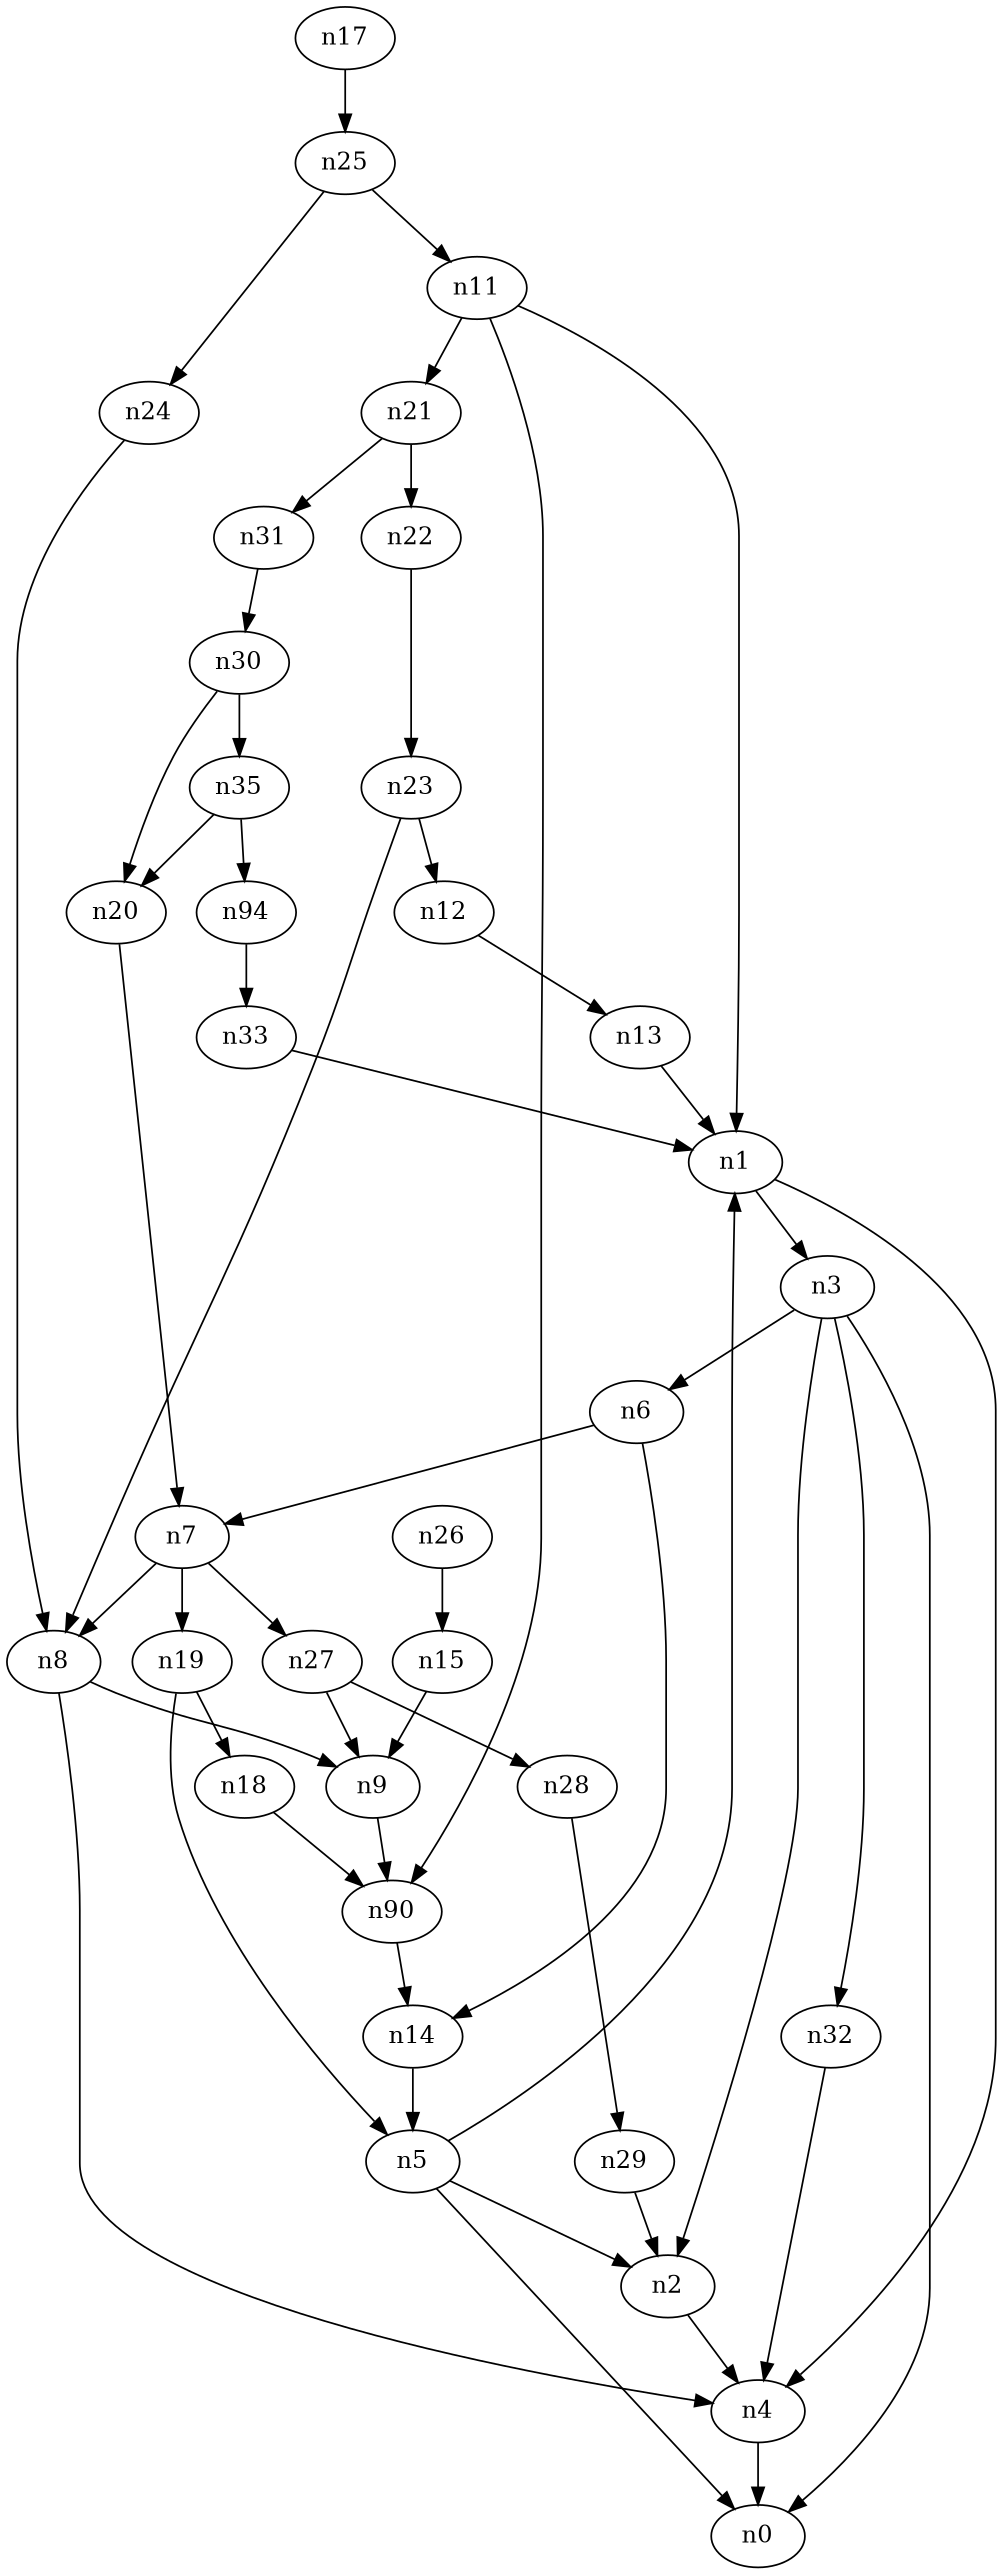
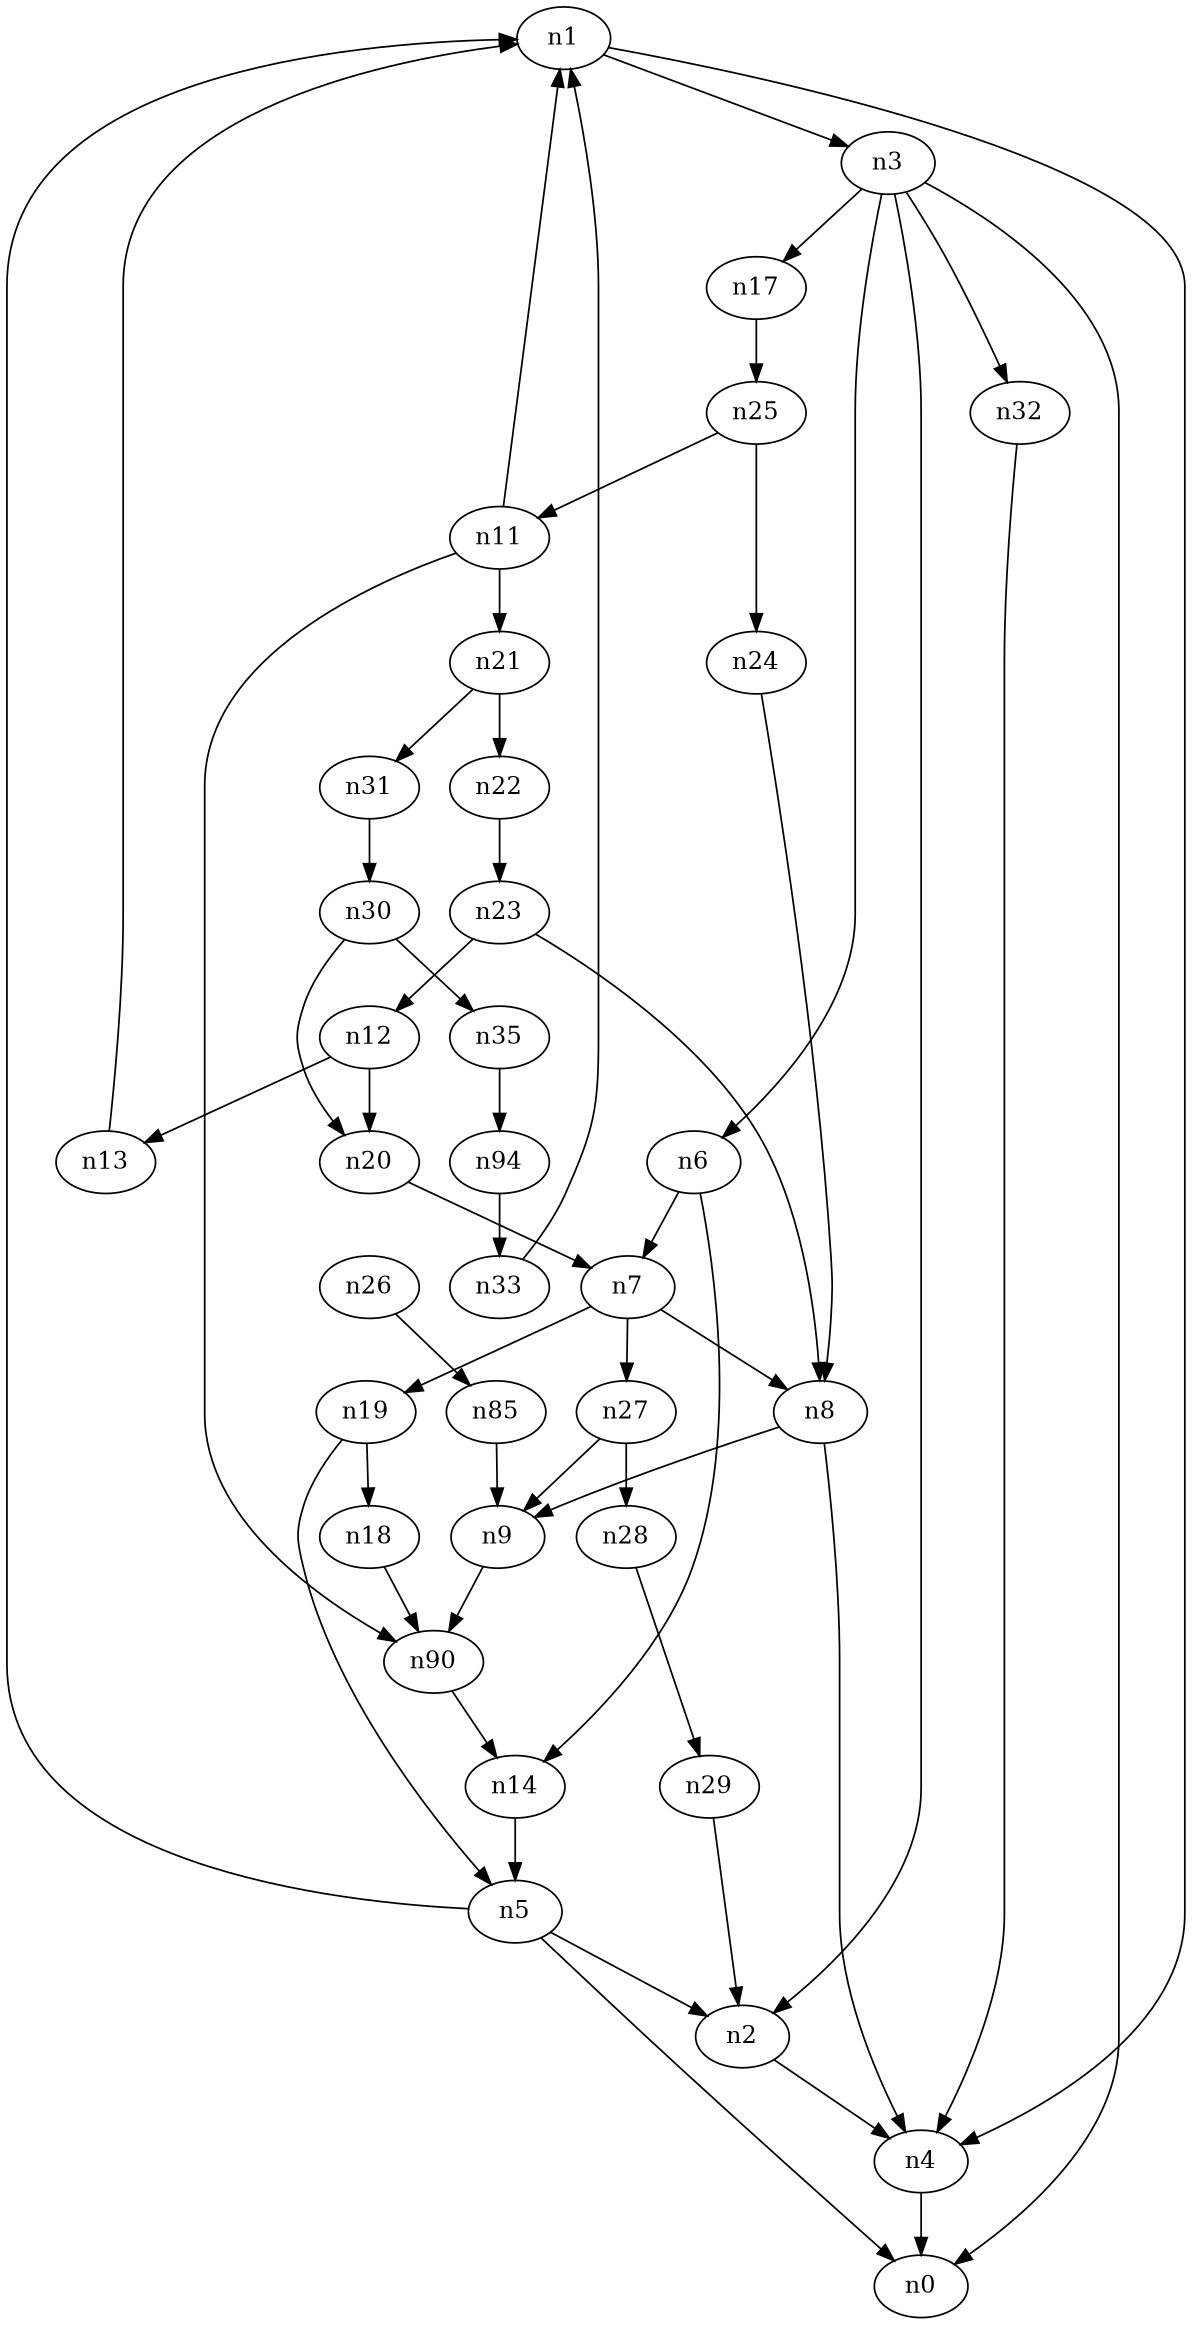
edge "n3" -> "n17": added
edge "n35" -> "n20": now "n12" -> "n20"
node "n15": label "n15" -> "n85"
